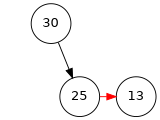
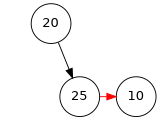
node "30": label "30" -> "20"
node "13": label "13" -> "10"
